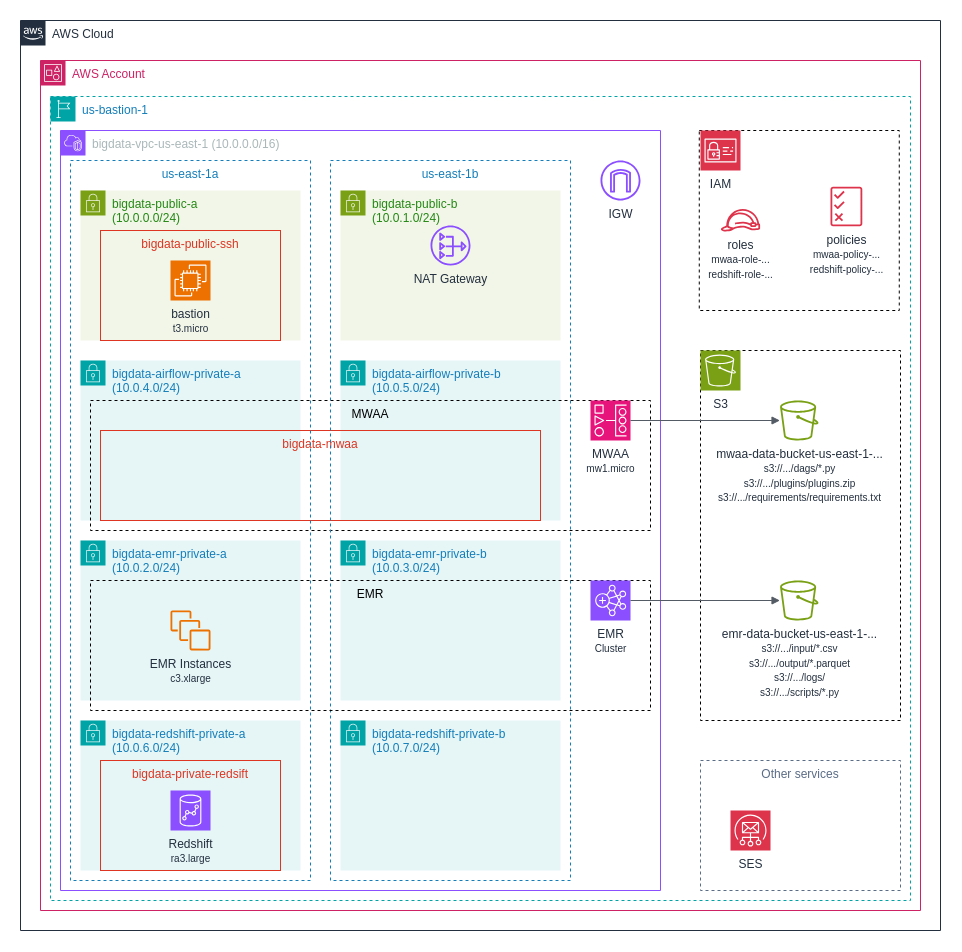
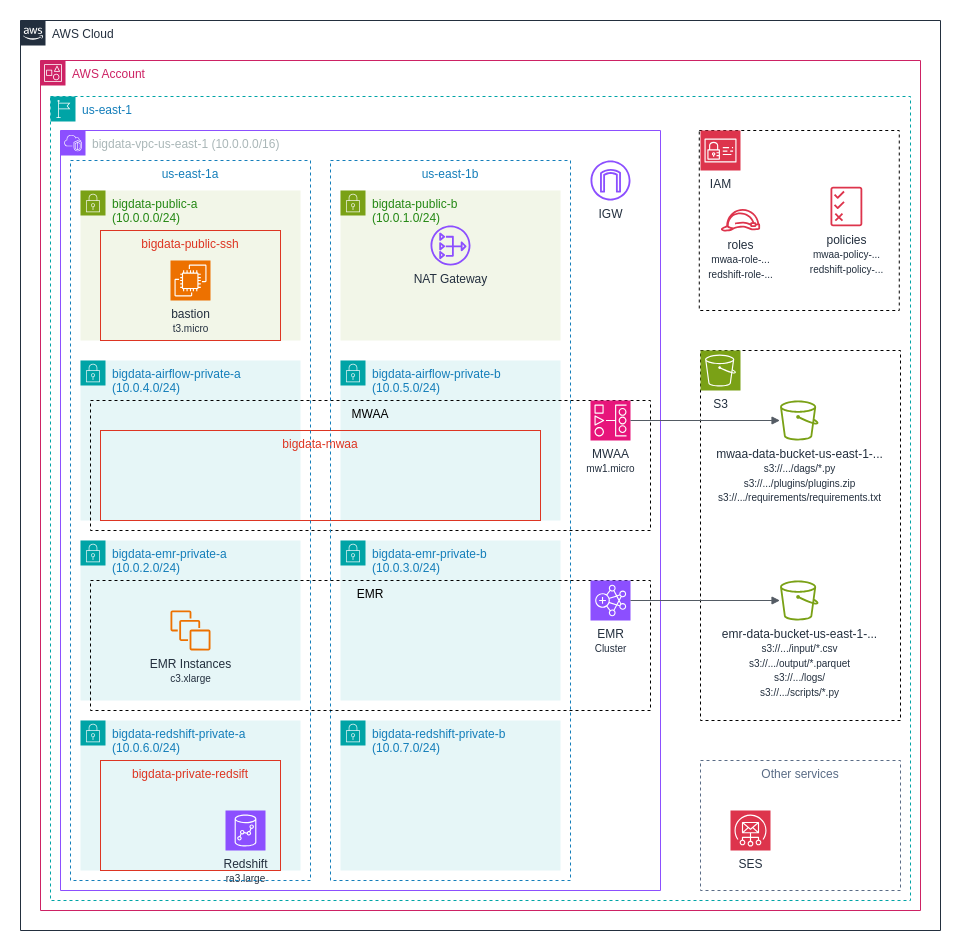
node "us-bastion-1": label "us-bastion-1" -> "us-east-1"
node "IGW": moved (621, 181) -> (611, 181)
node "Redshift ra3.large": moved (191, 811) -> (246, 831)
